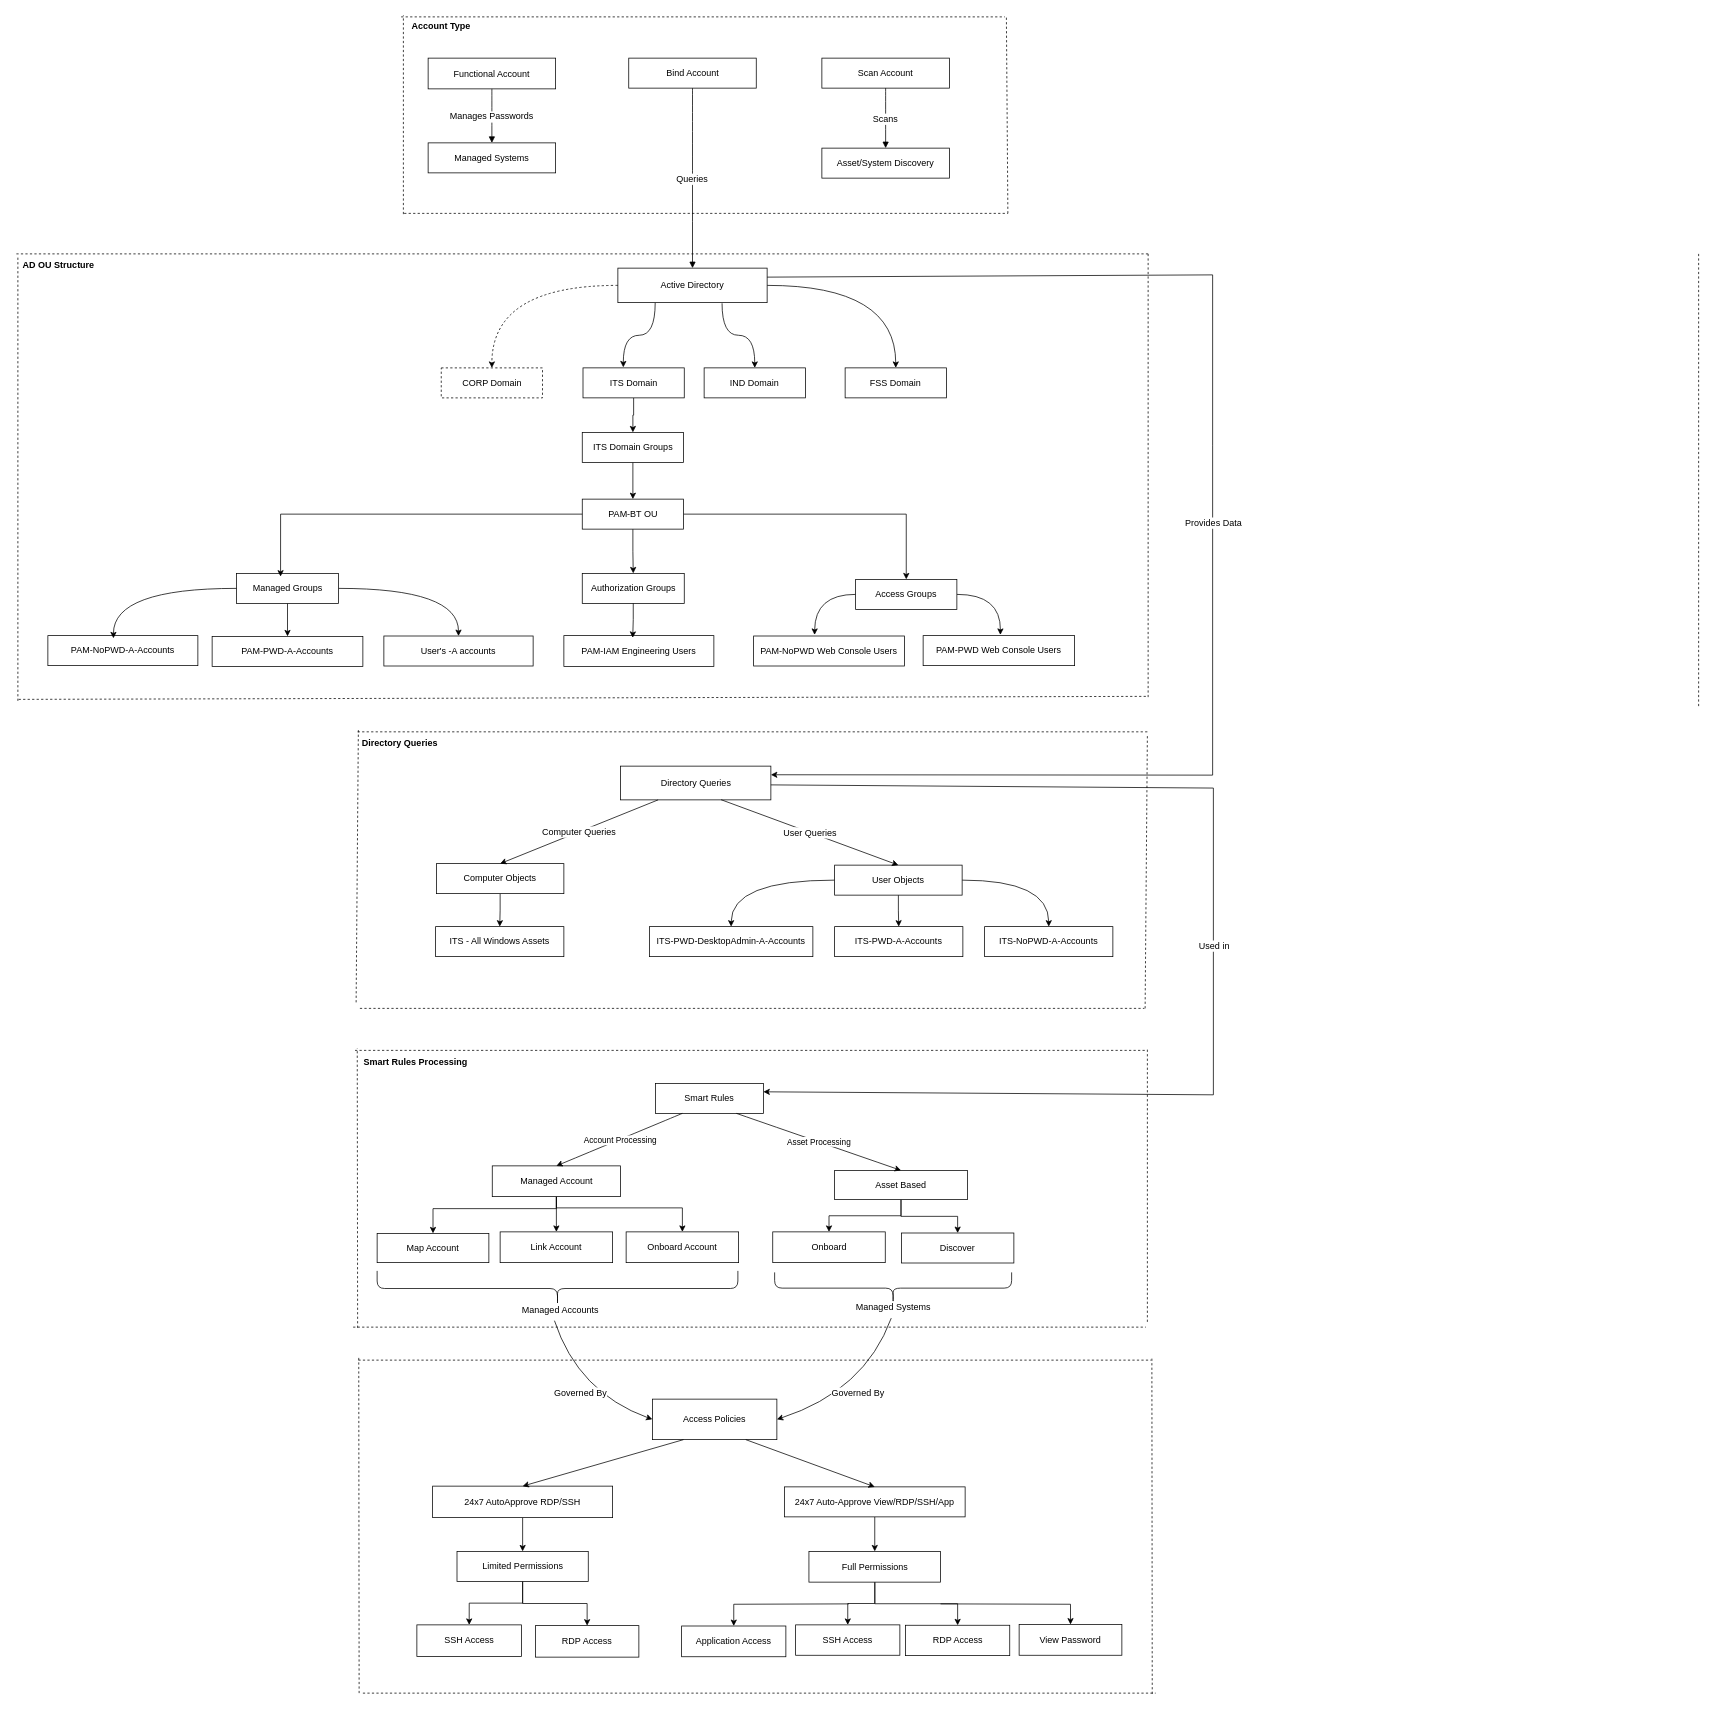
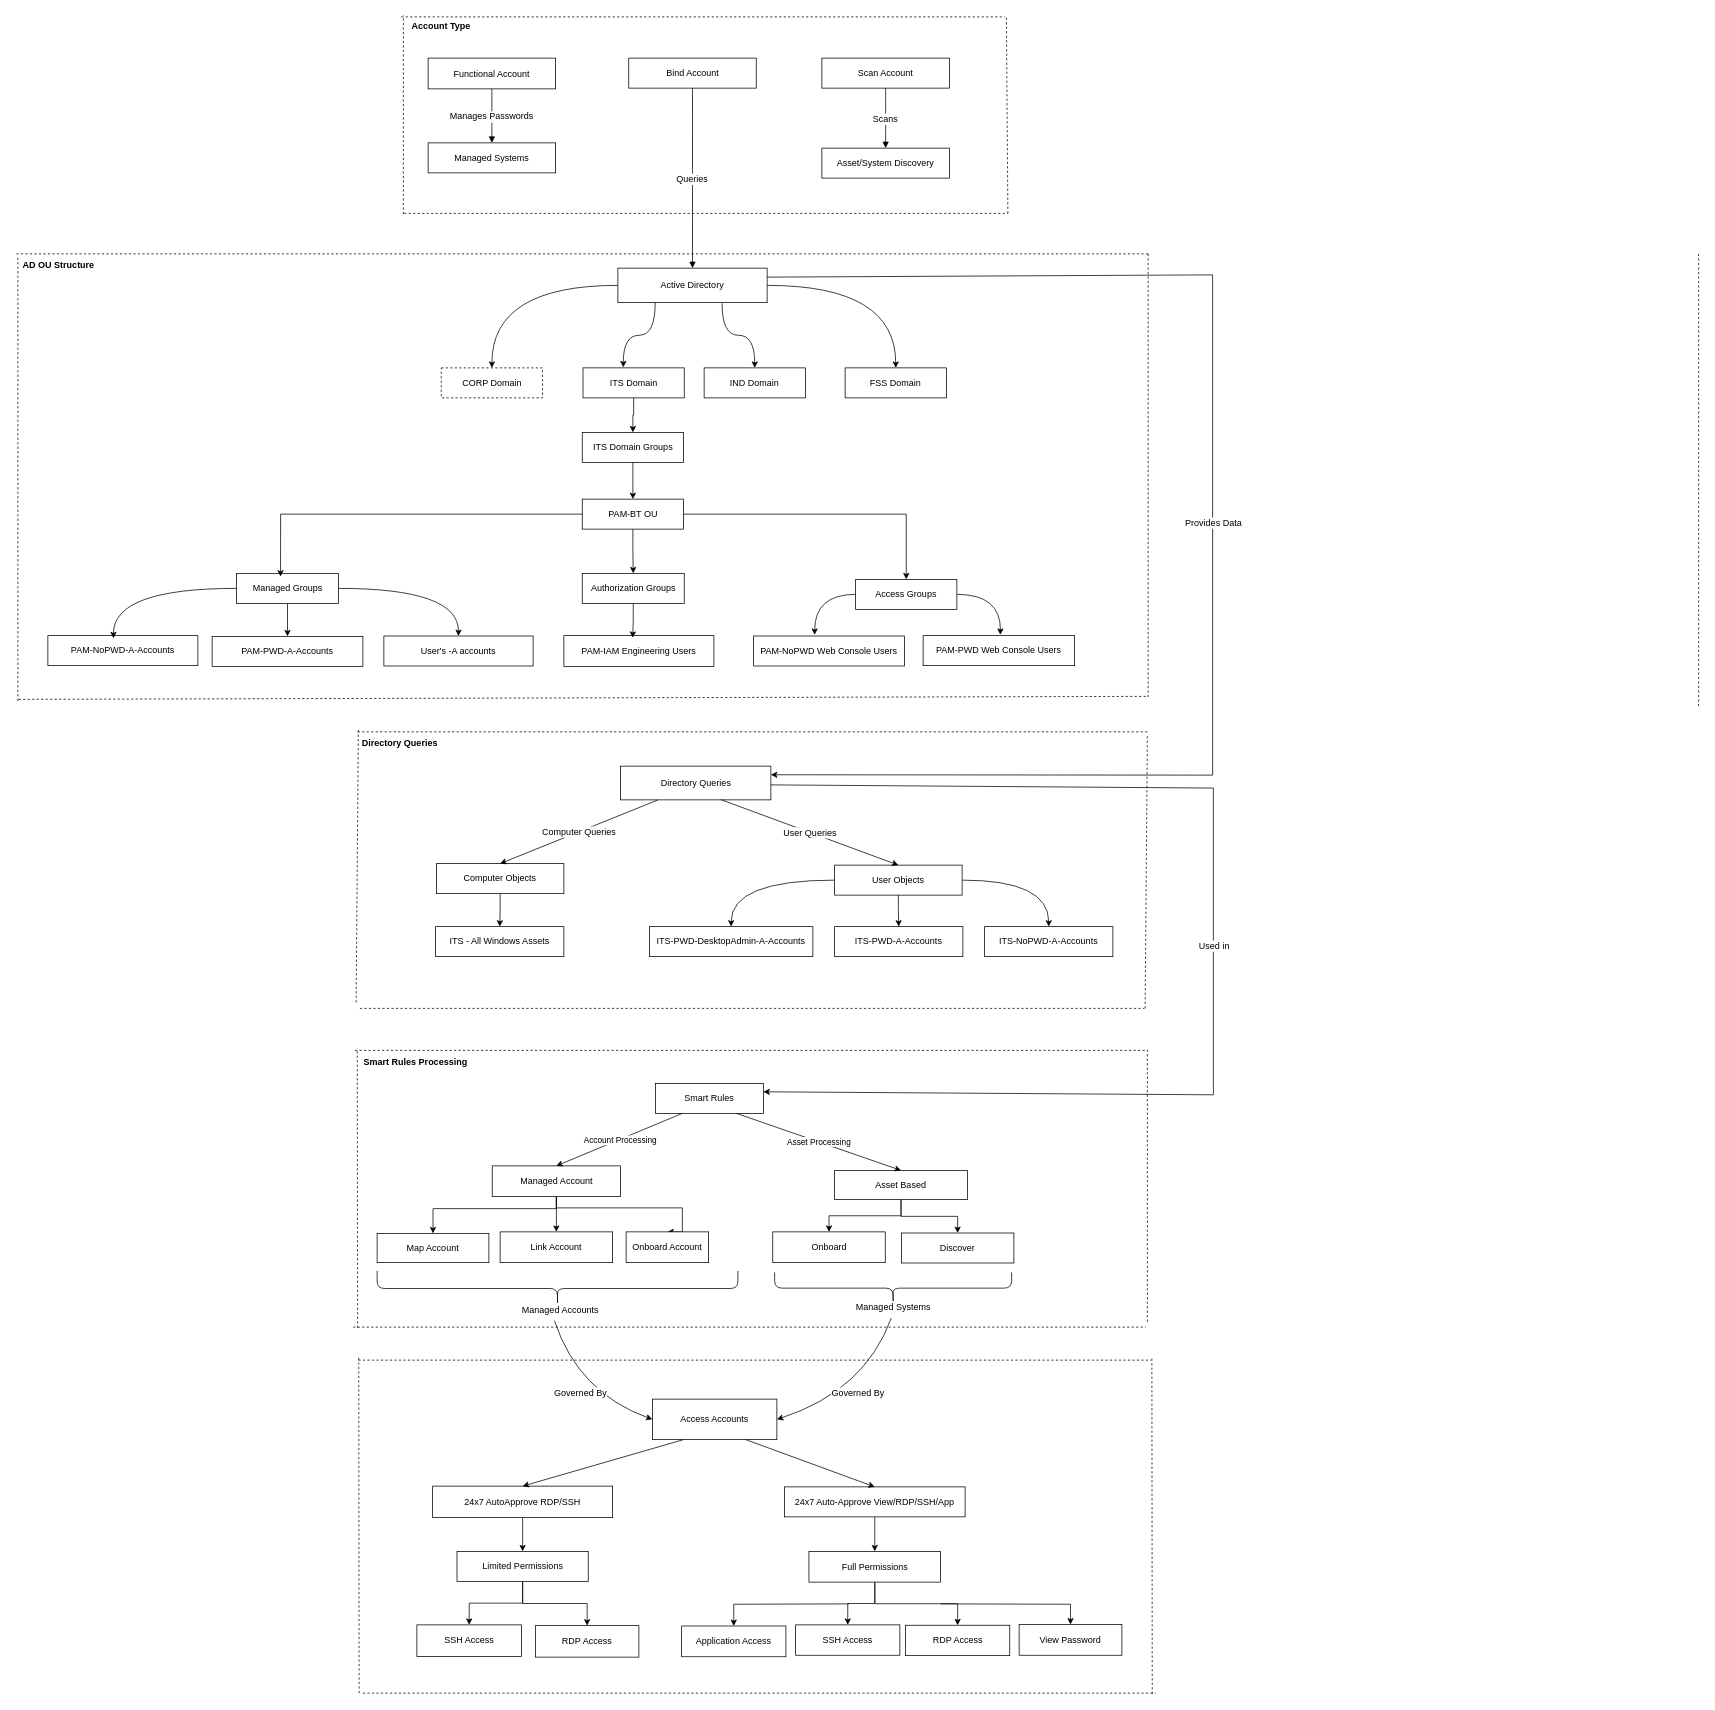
edge "Active Directory" -> "CORP Domain": style dashed -> solid
node "Onboard Account": size 113x31 -> 83x31
node "Access Policies": label "Access Policies" -> "Access Accounts"
